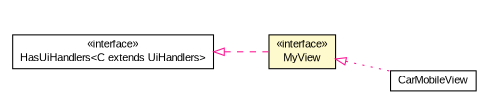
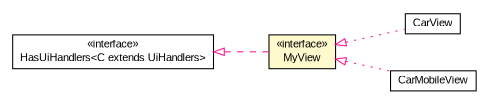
node "CarView": added
